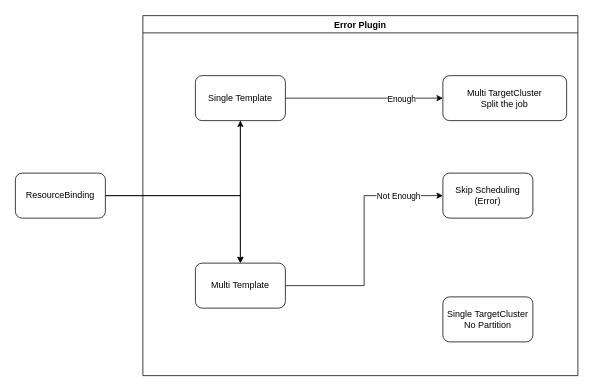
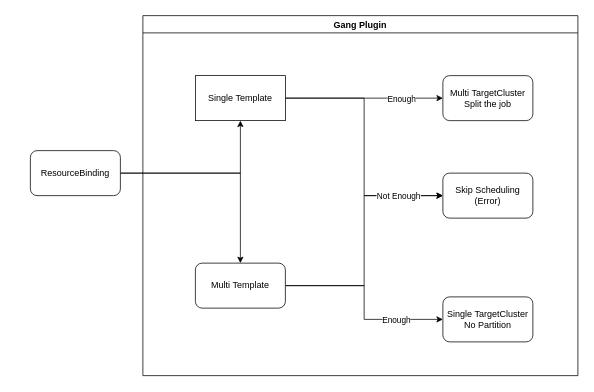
node "Error Plugin": label "Error Plugin" -> "Gang Plugin"
node "Single Template": shape rounded rectangle -> rectangle
node "Multi TargetCluster Split the job": size 124x45 -> 90x45
edge "Single Template" -> "Multi Template": now "Single Template" -> "Skip Scheduling (Error)"
node "ResourceBinding": moved (60, 195) -> (75, 173)
edge "Multi Template" -> "Single TargetCluster No Partition": added, label "Enough"
